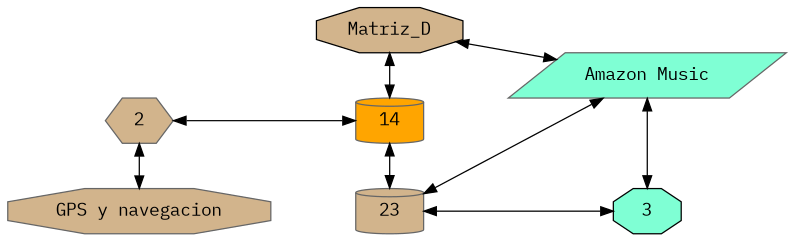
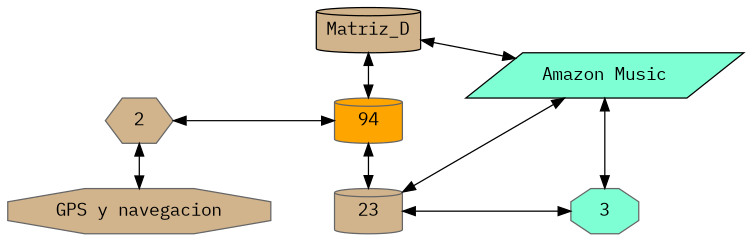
node "Matriz_D": shape octagon -> cylinder
node "Amazon Music": color gray40 -> black
node "14": label "14" -> "94"
node "3": color black -> gray40
